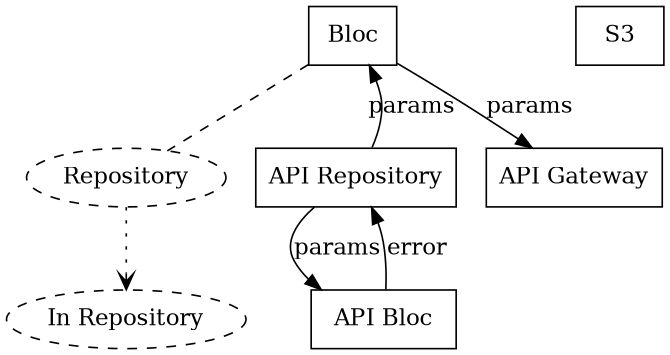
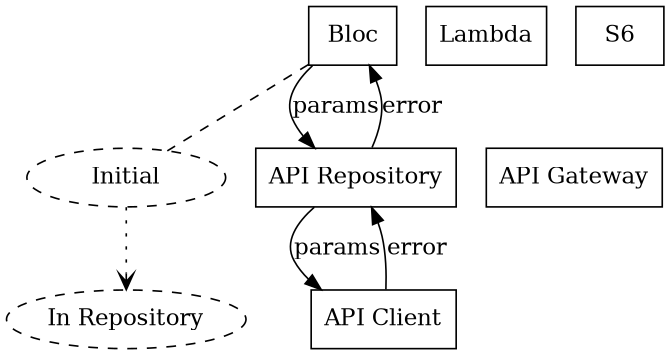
node "Lambda": added
node "S3": label "S3" -> "S6"
edge "Bloc" -> "API Gateway": now "Bloc" -> "API Repository"
edge "API Repository" -> "Bloc": label "params" -> "error"
node "Repository": label "Repository" -> "Initial"
node "API Bloc": label "API Bloc" -> "API Client"
